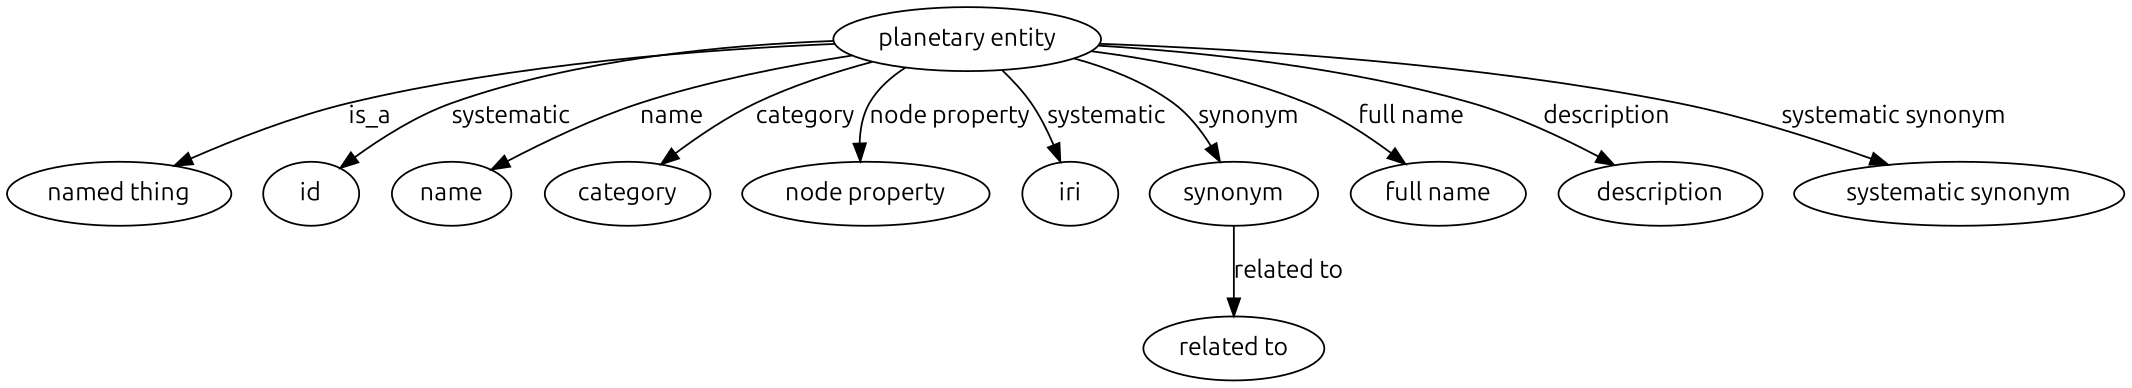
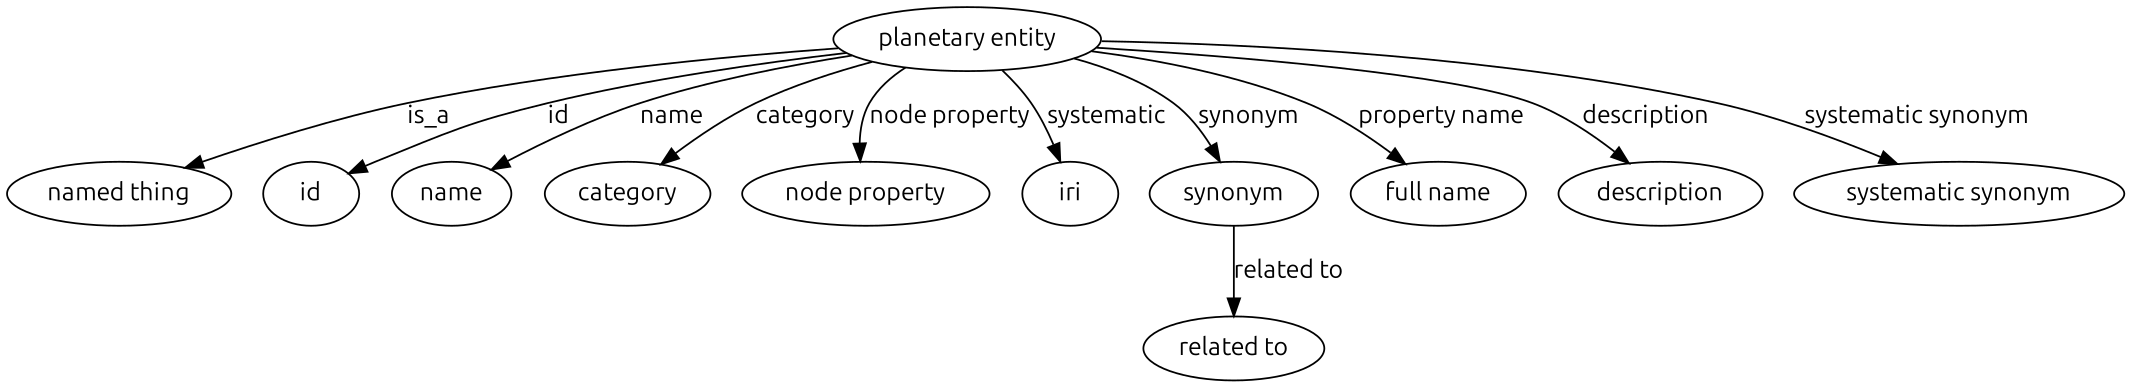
edge "planetary entity" -> "id": label "systematic" -> "id"
edge "planetary entity" -> "full name": label "full name" -> "property name"
